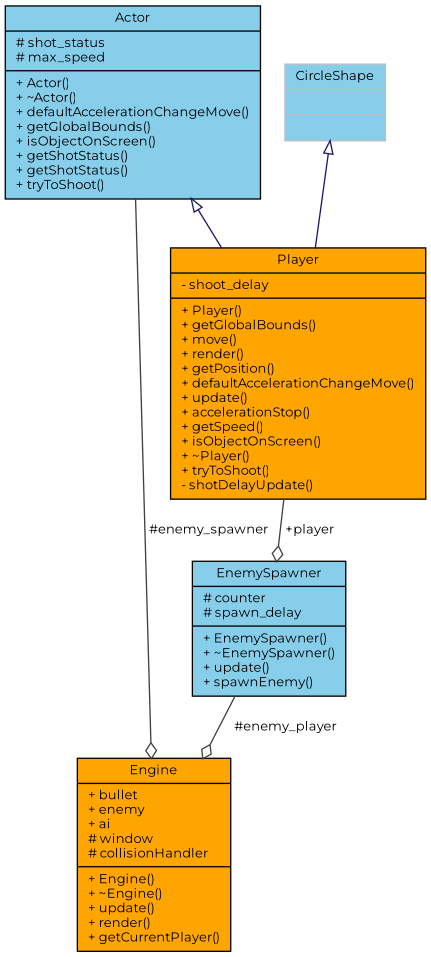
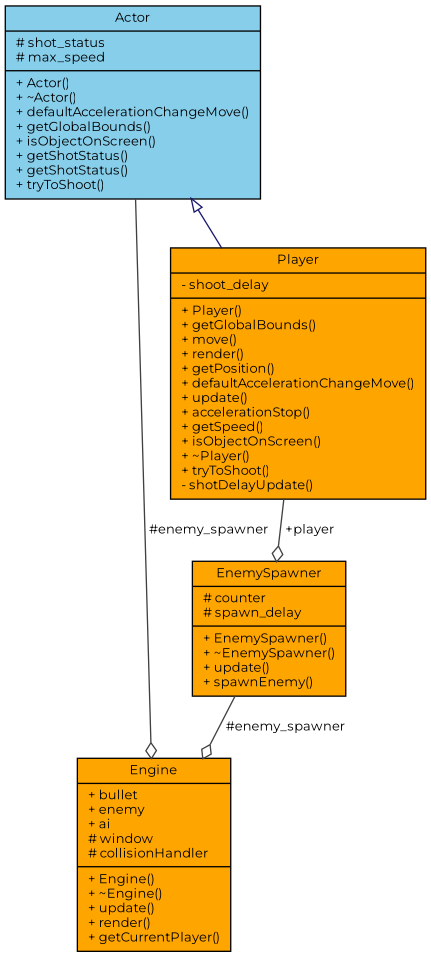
node "CircleShape": removed
node "EnemySpawner": fillcolor skyblue -> orange
edge "EnemySpawner" -> "Engine": label " #enemy_player" -> " #enemy_spawner"
